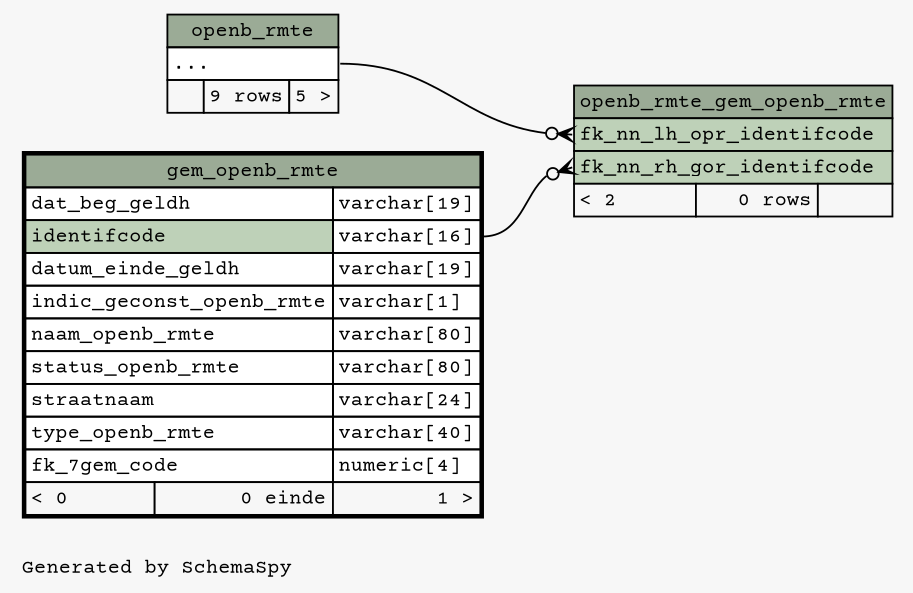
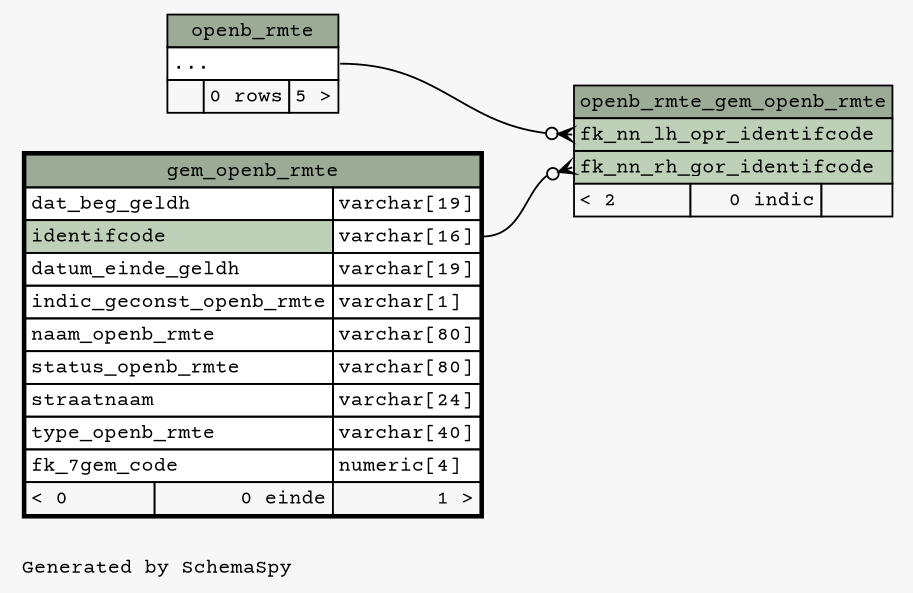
node "openb_rmte": text "9 rows" -> "0 rows"
node "openb_rmte_gem_openb_rmte": text "0 rows" -> "0 indic"
